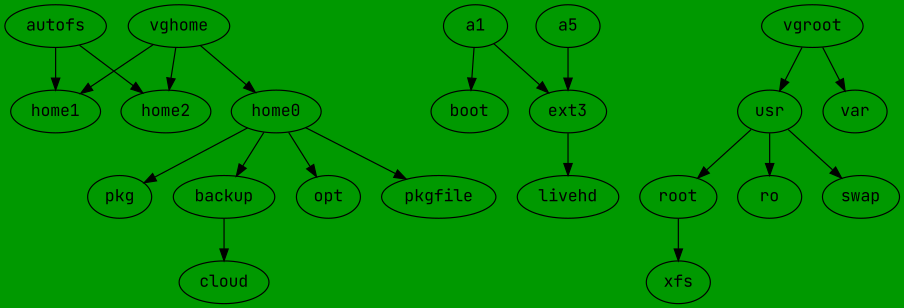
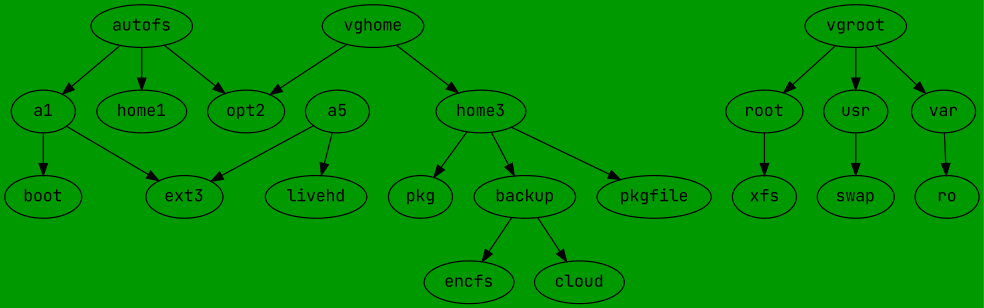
edge "autofs" -> "a1": added
edge "vghome" -> "home1": removed
node "home2": label "home2" -> "opt2"
node "home0": label "home0" -> "home3"
edge "ext3" -> "livehd": now "a5" -> "livehd"
edge "usr" -> "ro": now "var" -> "ro"
edge "usr" -> "root": now "vgroot" -> "root"
node "opt": removed
node "encfs": added
